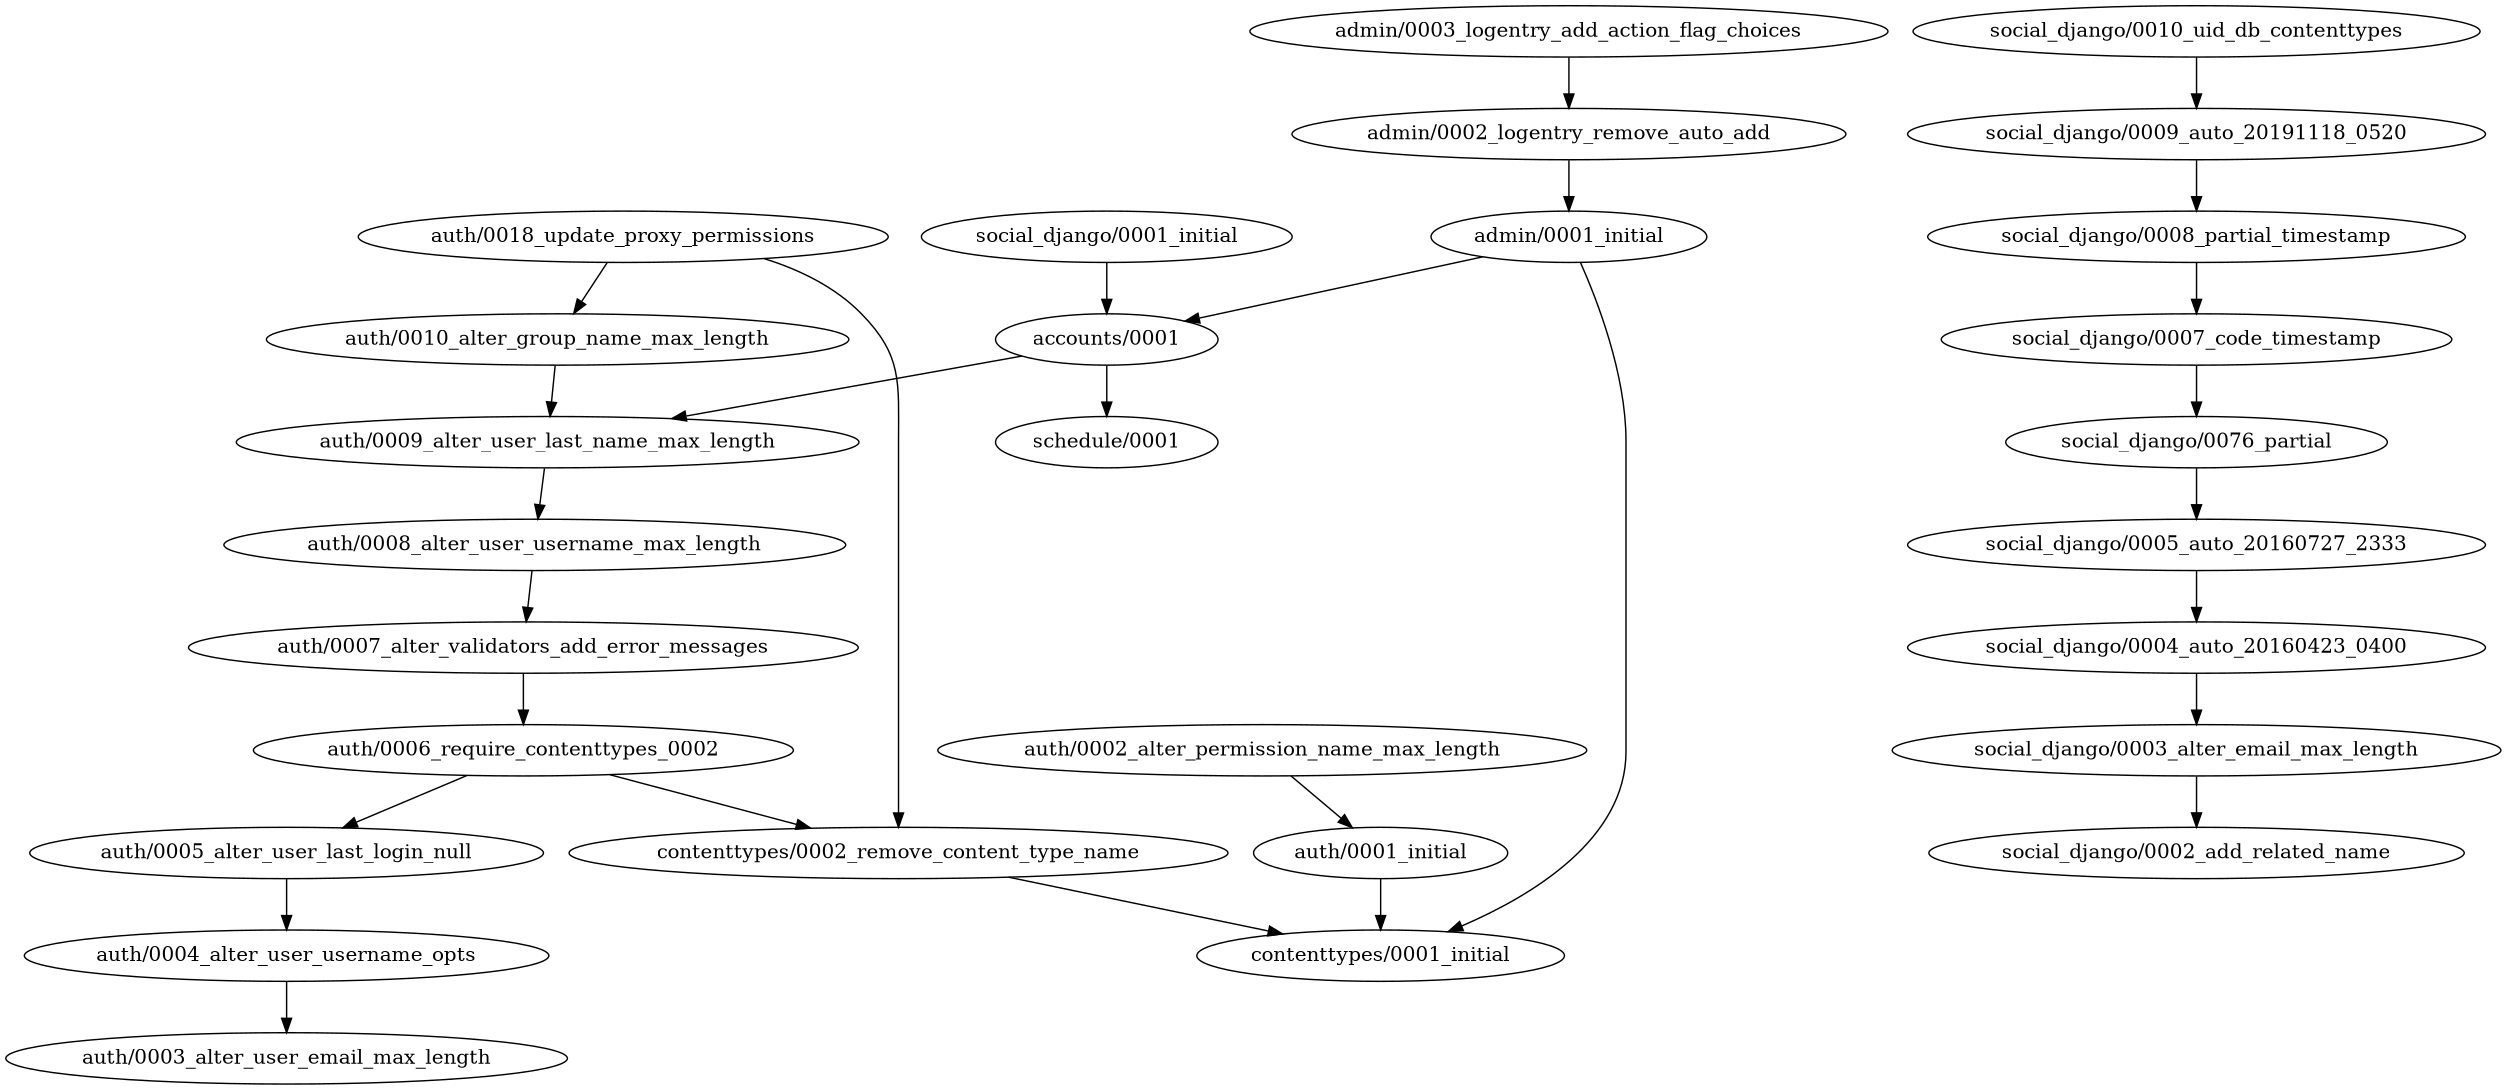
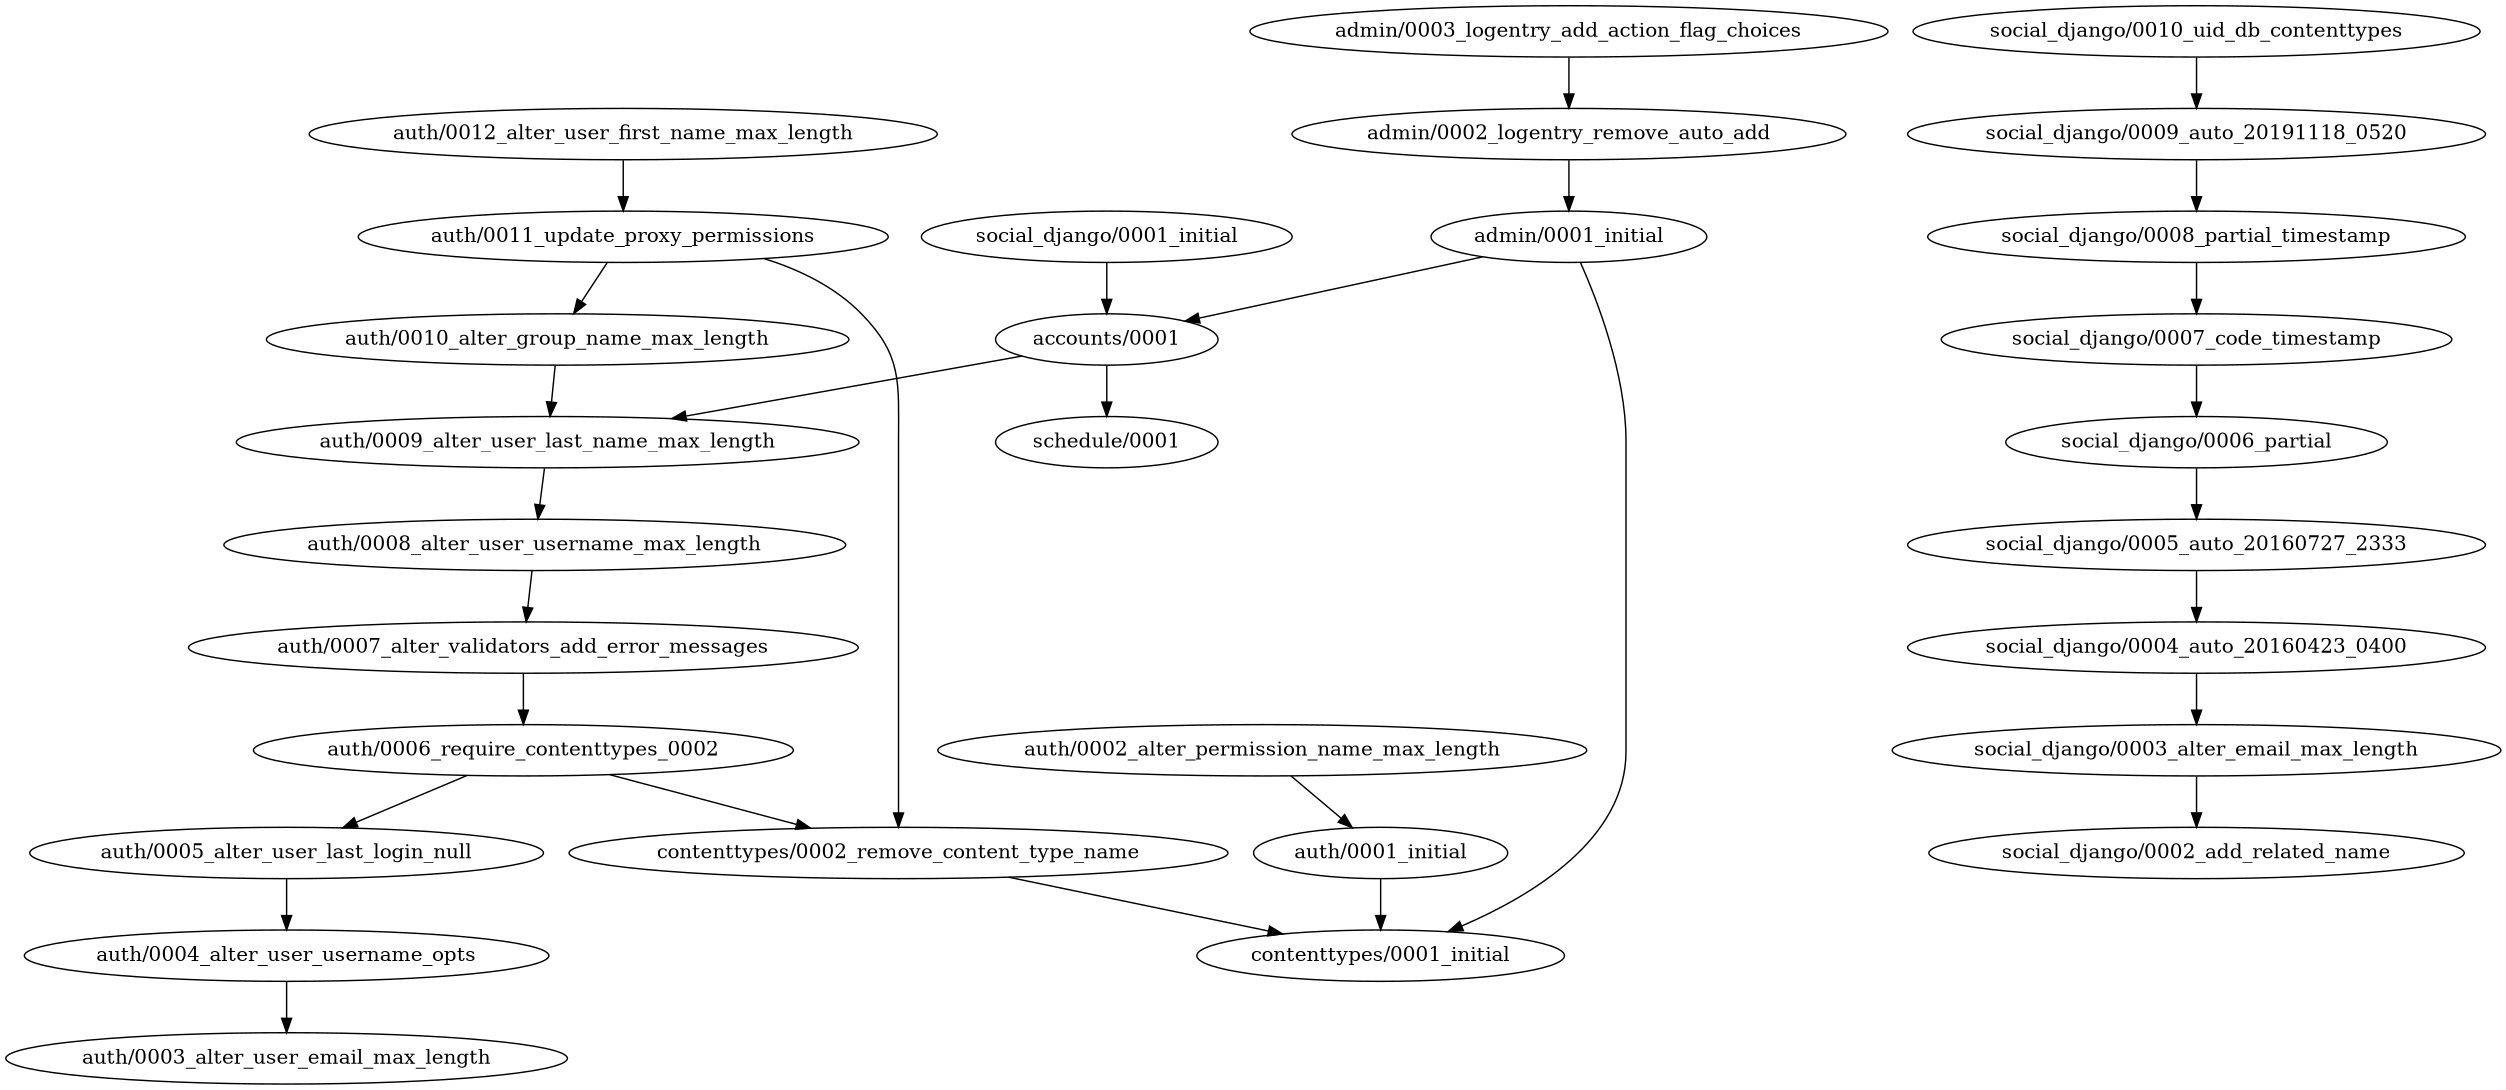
node "auth/0012_alter_user_first_name_max_length": added
node "auth/0018_update_proxy_permissions": label "auth/0018_update_proxy_permissions" -> "auth/0011_update_proxy_permissions"
node "social_django/0076_partial": label "social_django/0076_partial" -> "social_django/0006_partial"
